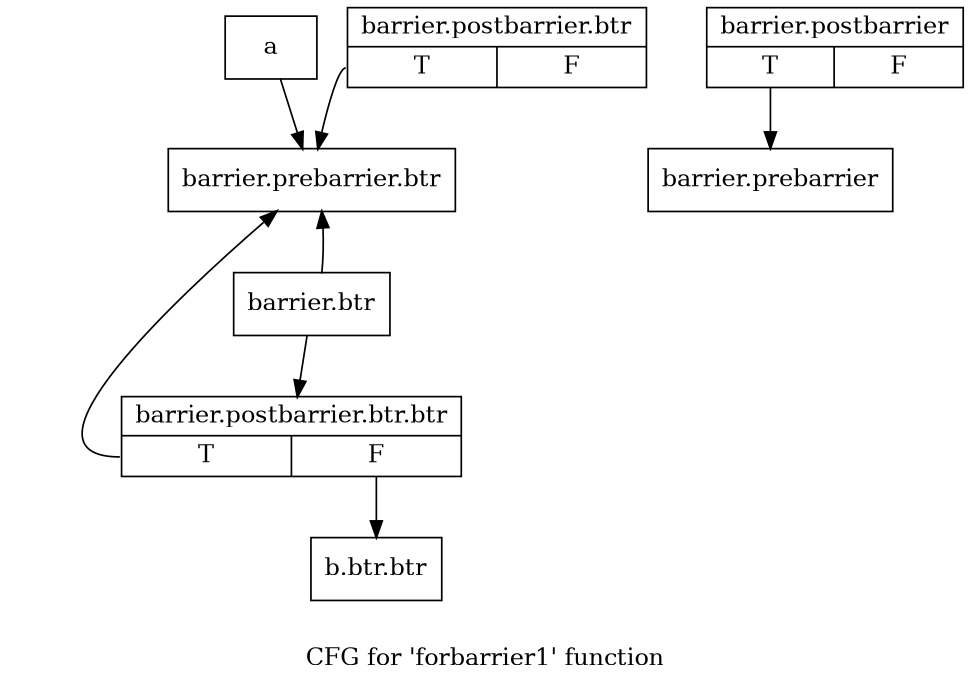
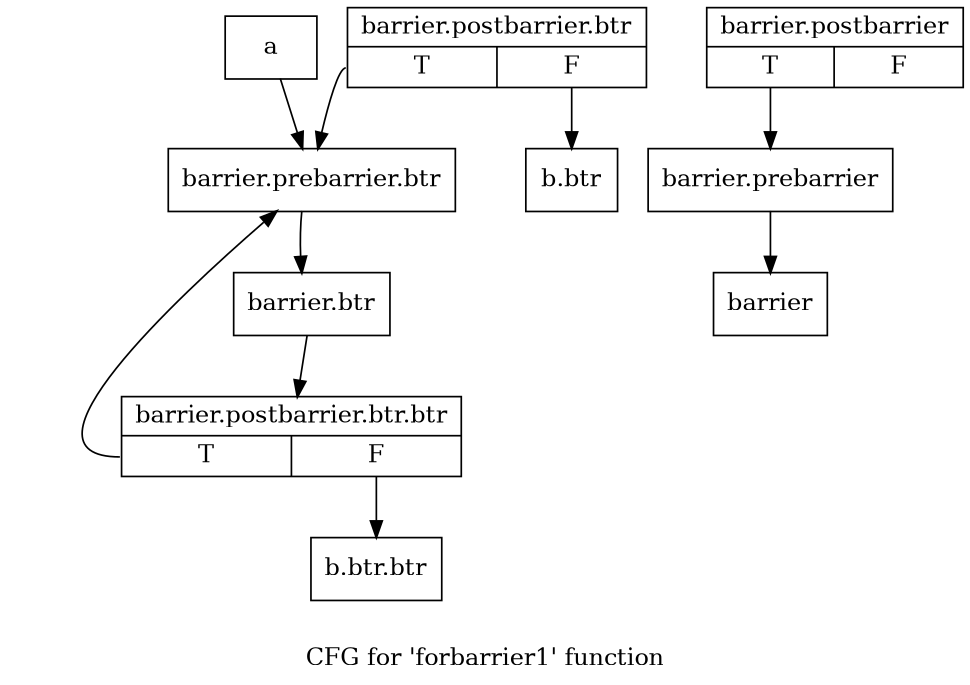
node "b.btr": added
edge "barrier.btr" -> "barrier.prebarrier.btr": reversed
node "barrier": added
